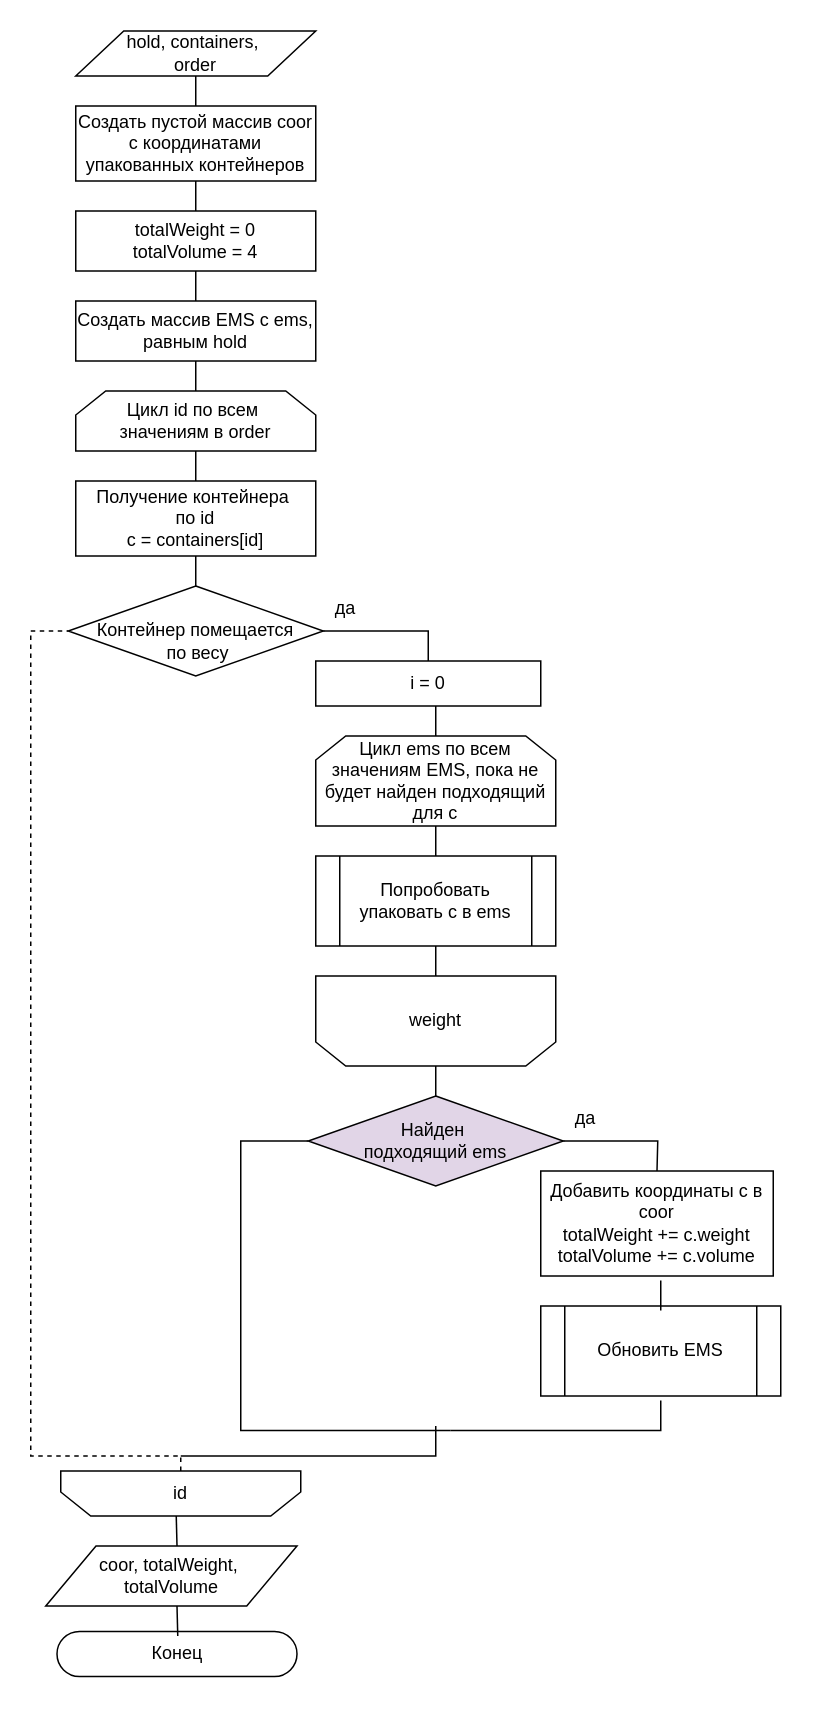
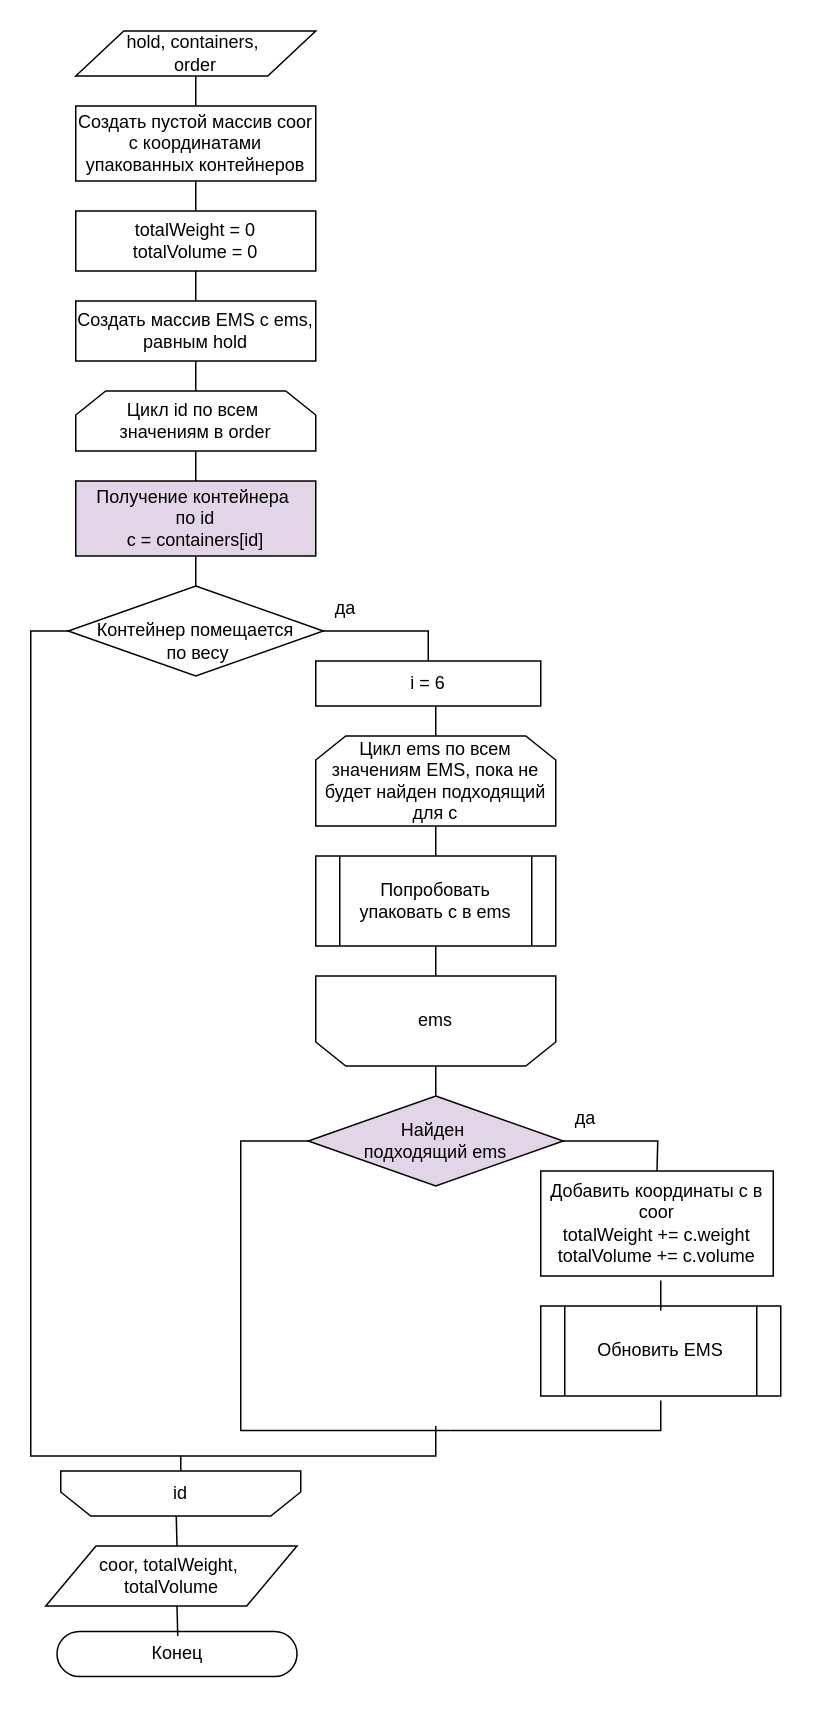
node "totalWeight = 0 totalVolume = 4": label "totalWeight = 0 totalVolume = 4" -> "totalWeight = 0 totalVolume = 0"
node "Получение контейнера по id c = containers[id]": fillcolor #ffffff -> #e1d5e7
node "i = 0": label "i = 0" -> "i = 6"
node "weight": label "weight" -> "ems"
edge "Контейнер помещается по весу" -- "id": style dashed -> solid
